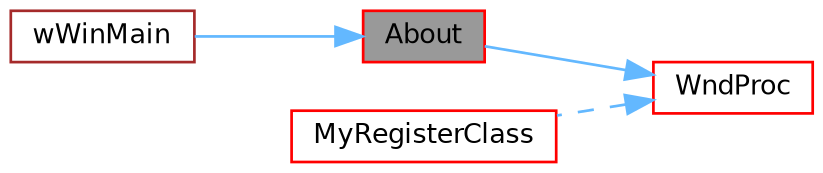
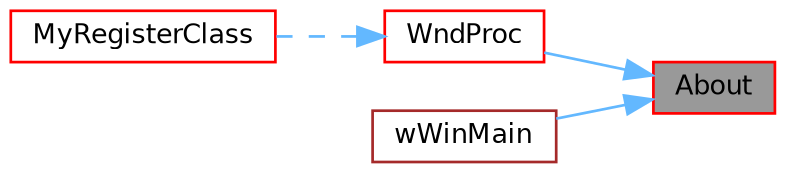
edge "About" -> "WndProc": reversed
